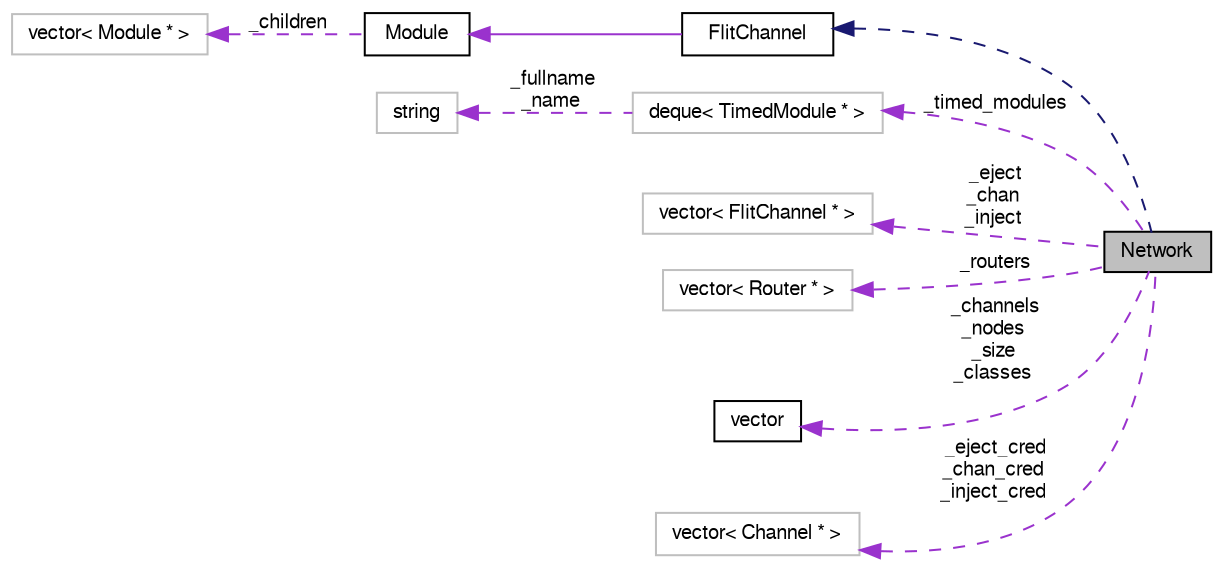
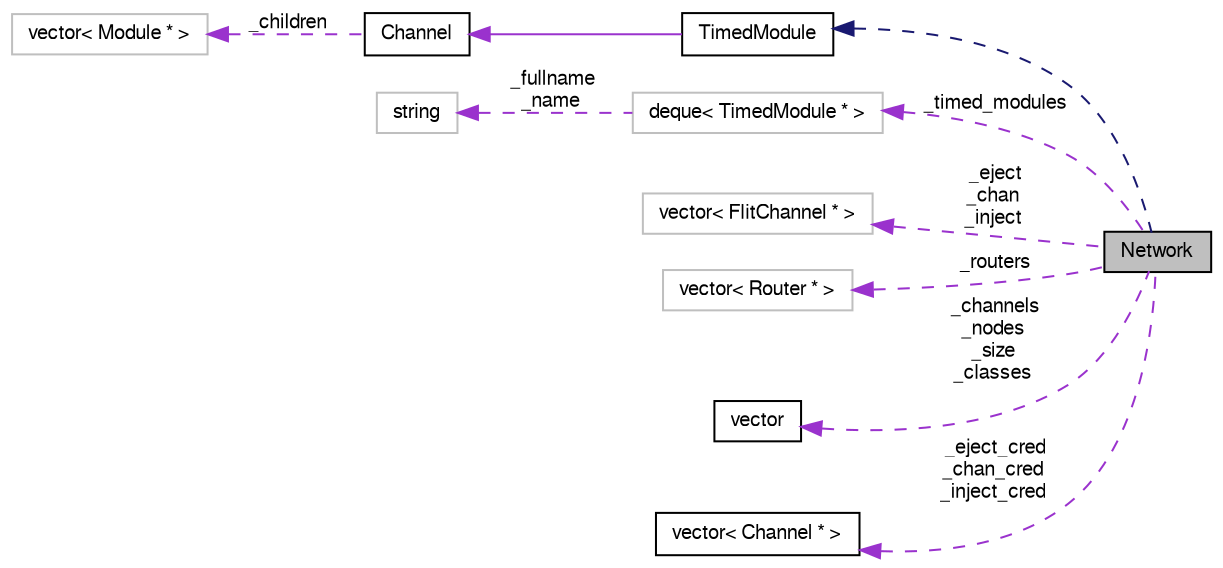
node "Module": label "Module" -> "Channel"
node "FlitChannel": label "FlitChannel" -> "TimedModule"
node "vector< Channel * >": color grey75 -> black
